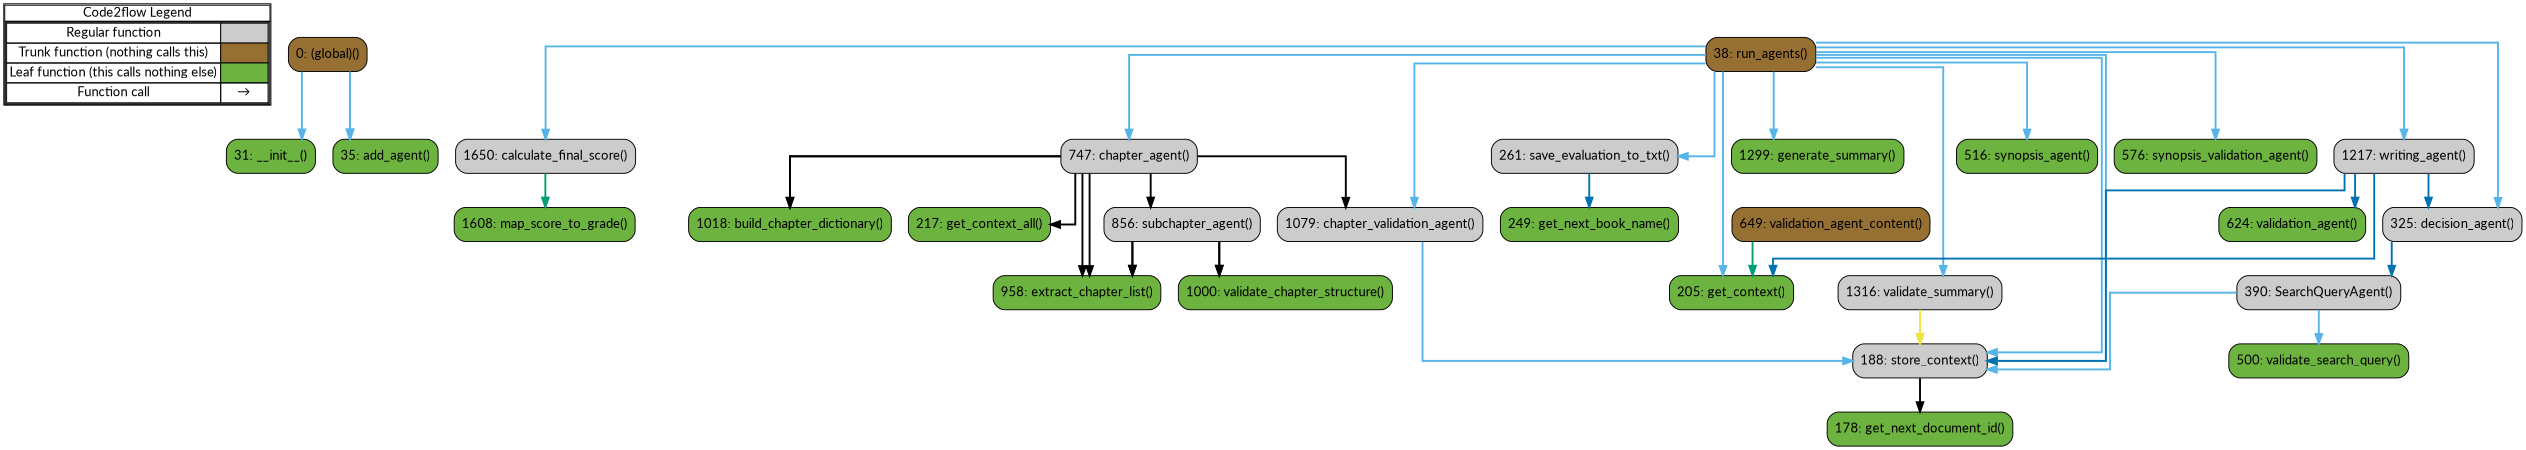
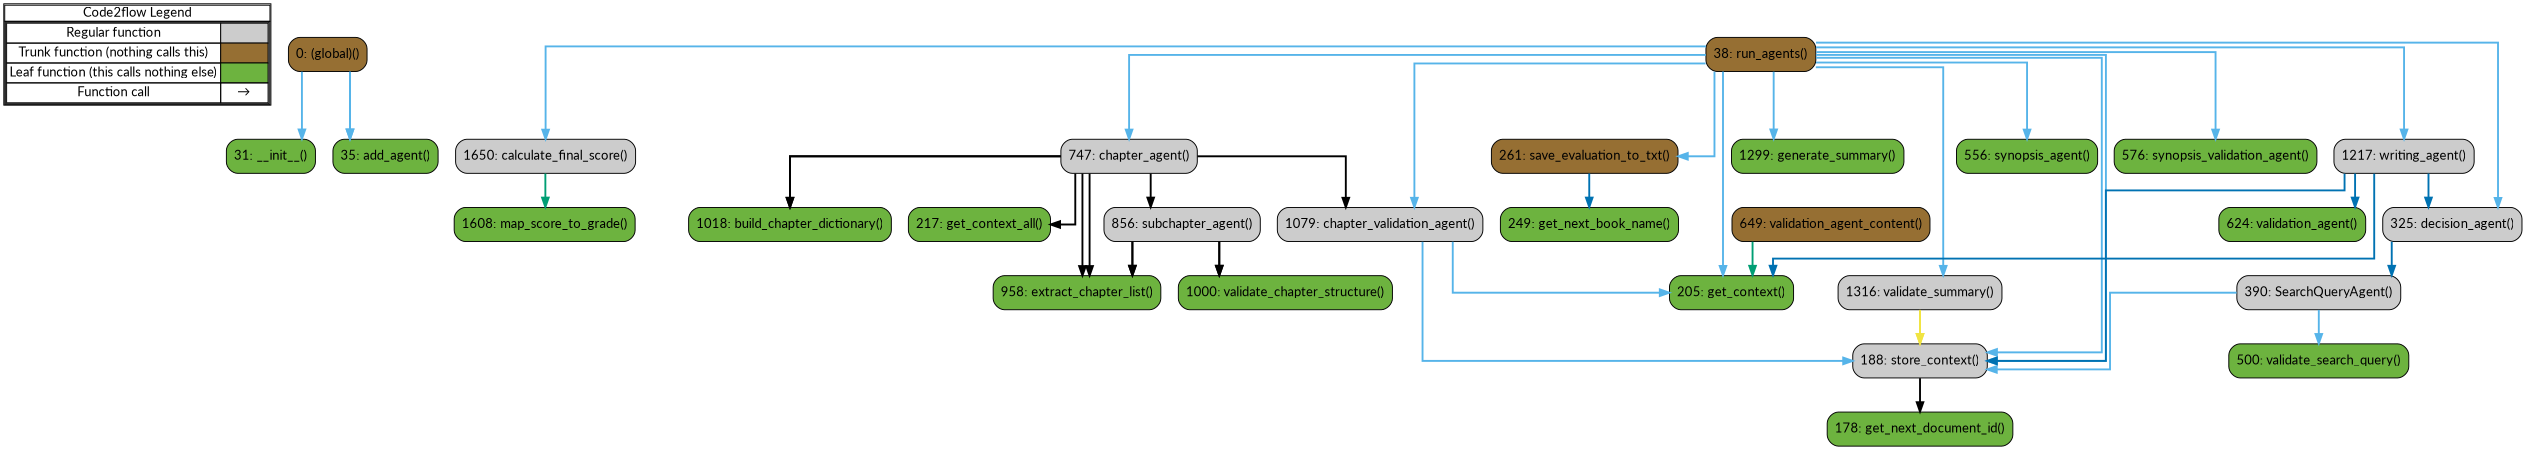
node "261: save_evaluation_to_txt()": fillcolor #cccccc -> #966f33
node "516: synopsis_agent()": label "516: synopsis_agent()" -> "556: synopsis_agent()"
edge "1079: chapter_validation_agent()" -> "205: get_context()": added
